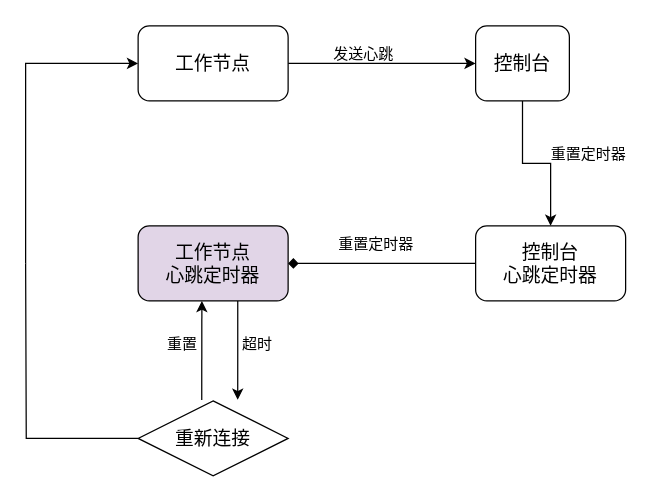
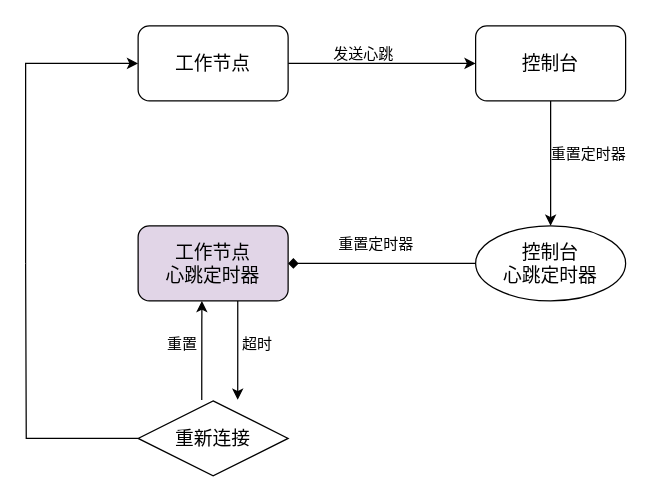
node "控制台": size 94x75 -> 150x75
node "控制台 心跳定时器": shape rounded rectangle -> ellipse
